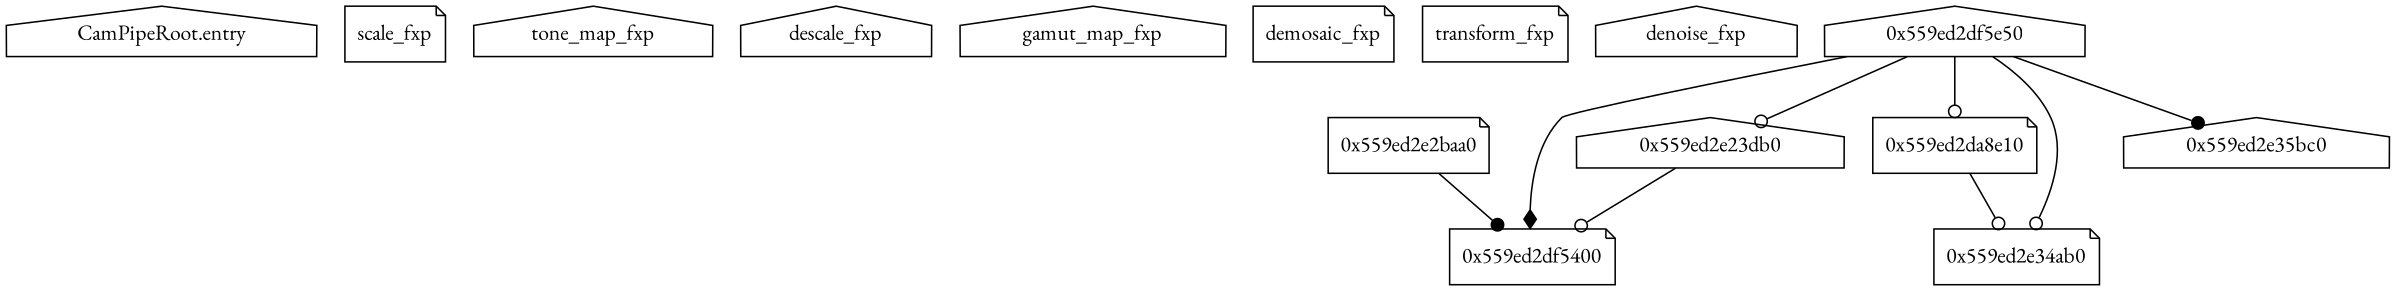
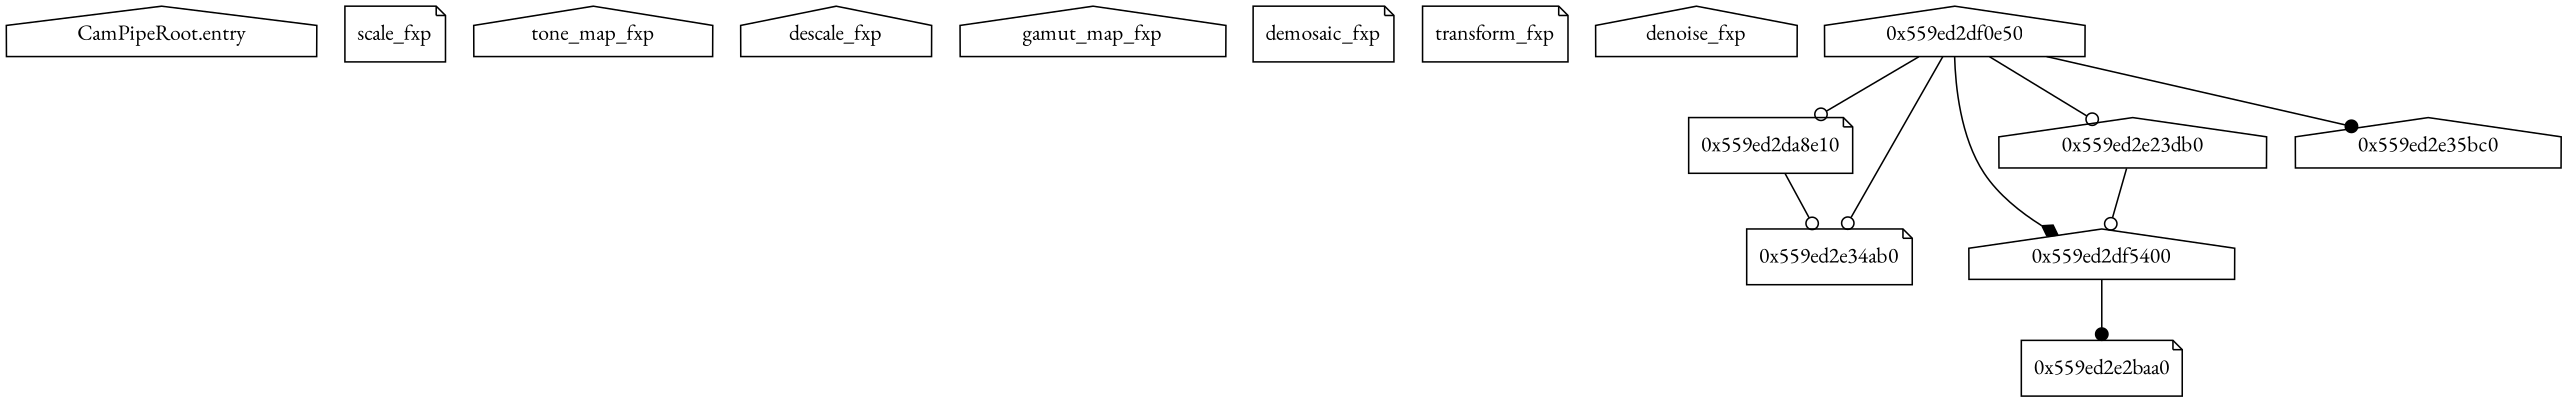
node "0x559ed2df5e50": label "0x559ed2df5e50" -> "0x559ed2df0e50"
edge "0x559ed2e2baa0" -> "0x559ed2df5400": reversed
node "0x559ed2df5400": shape note -> house
